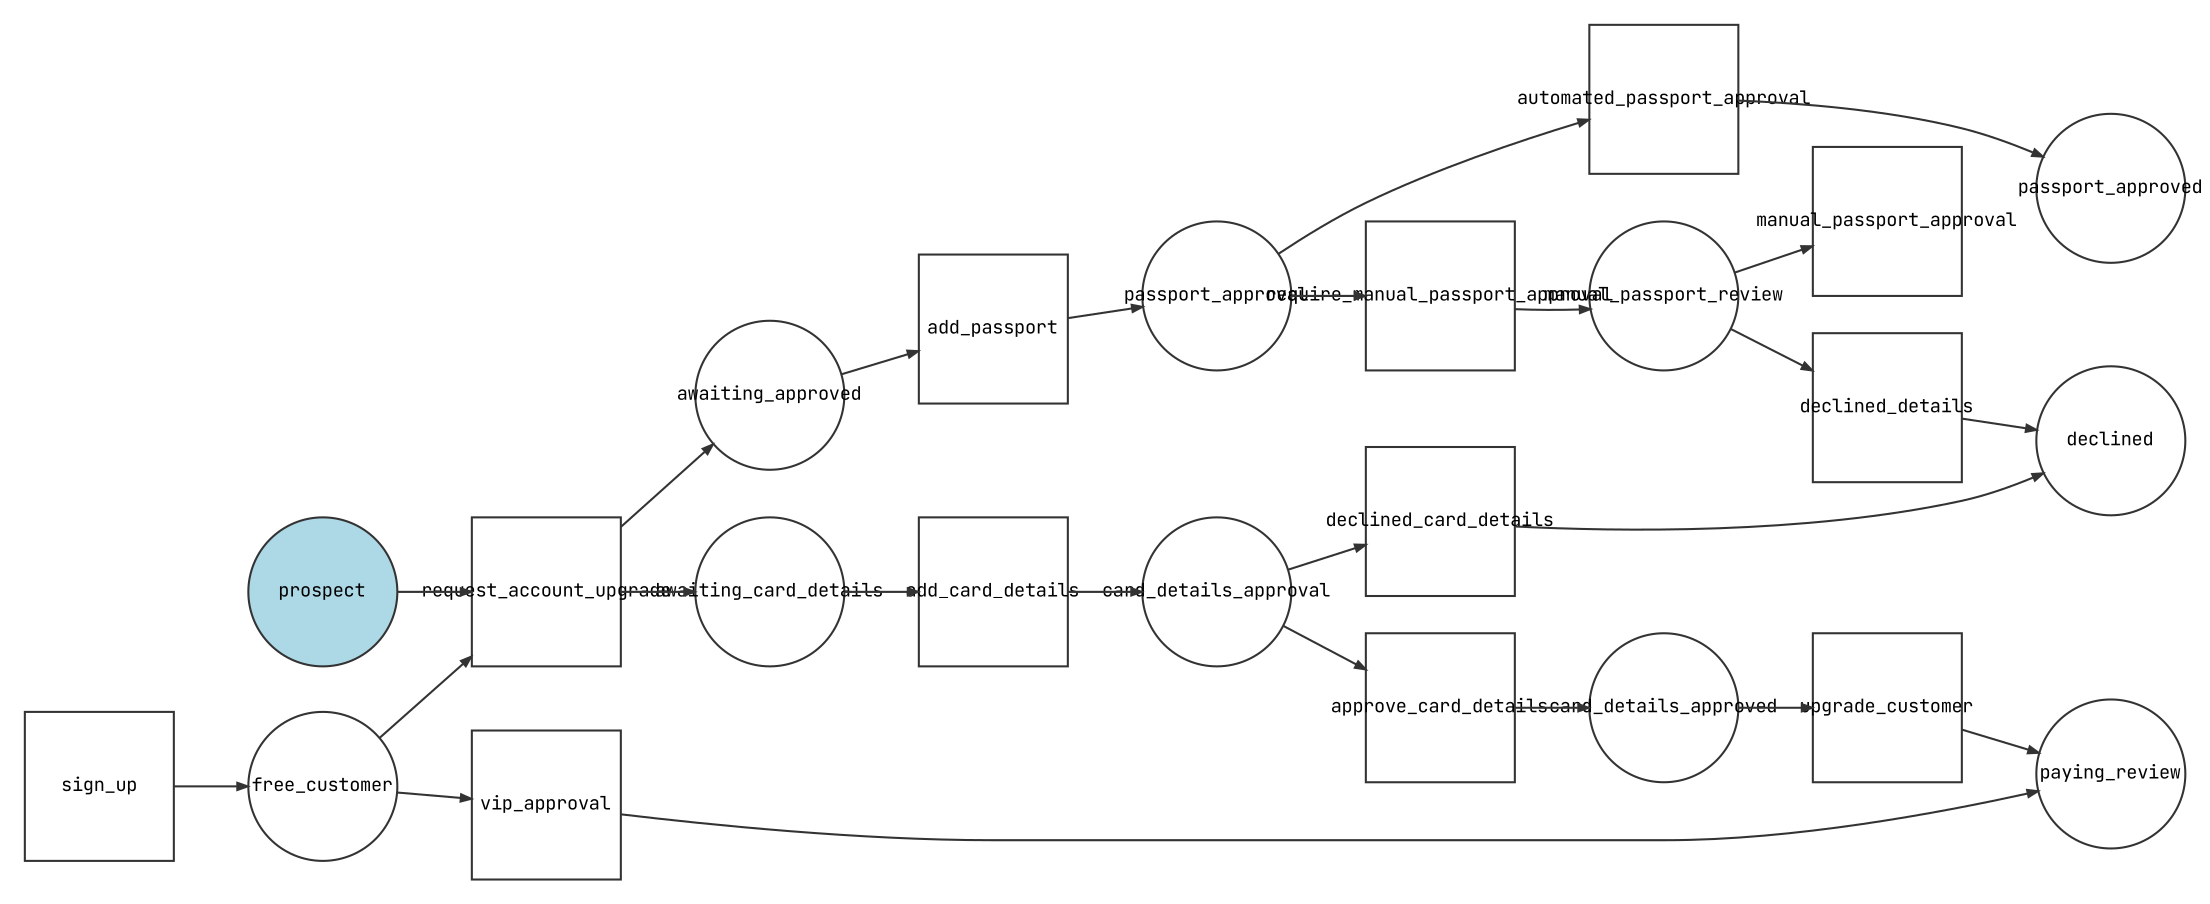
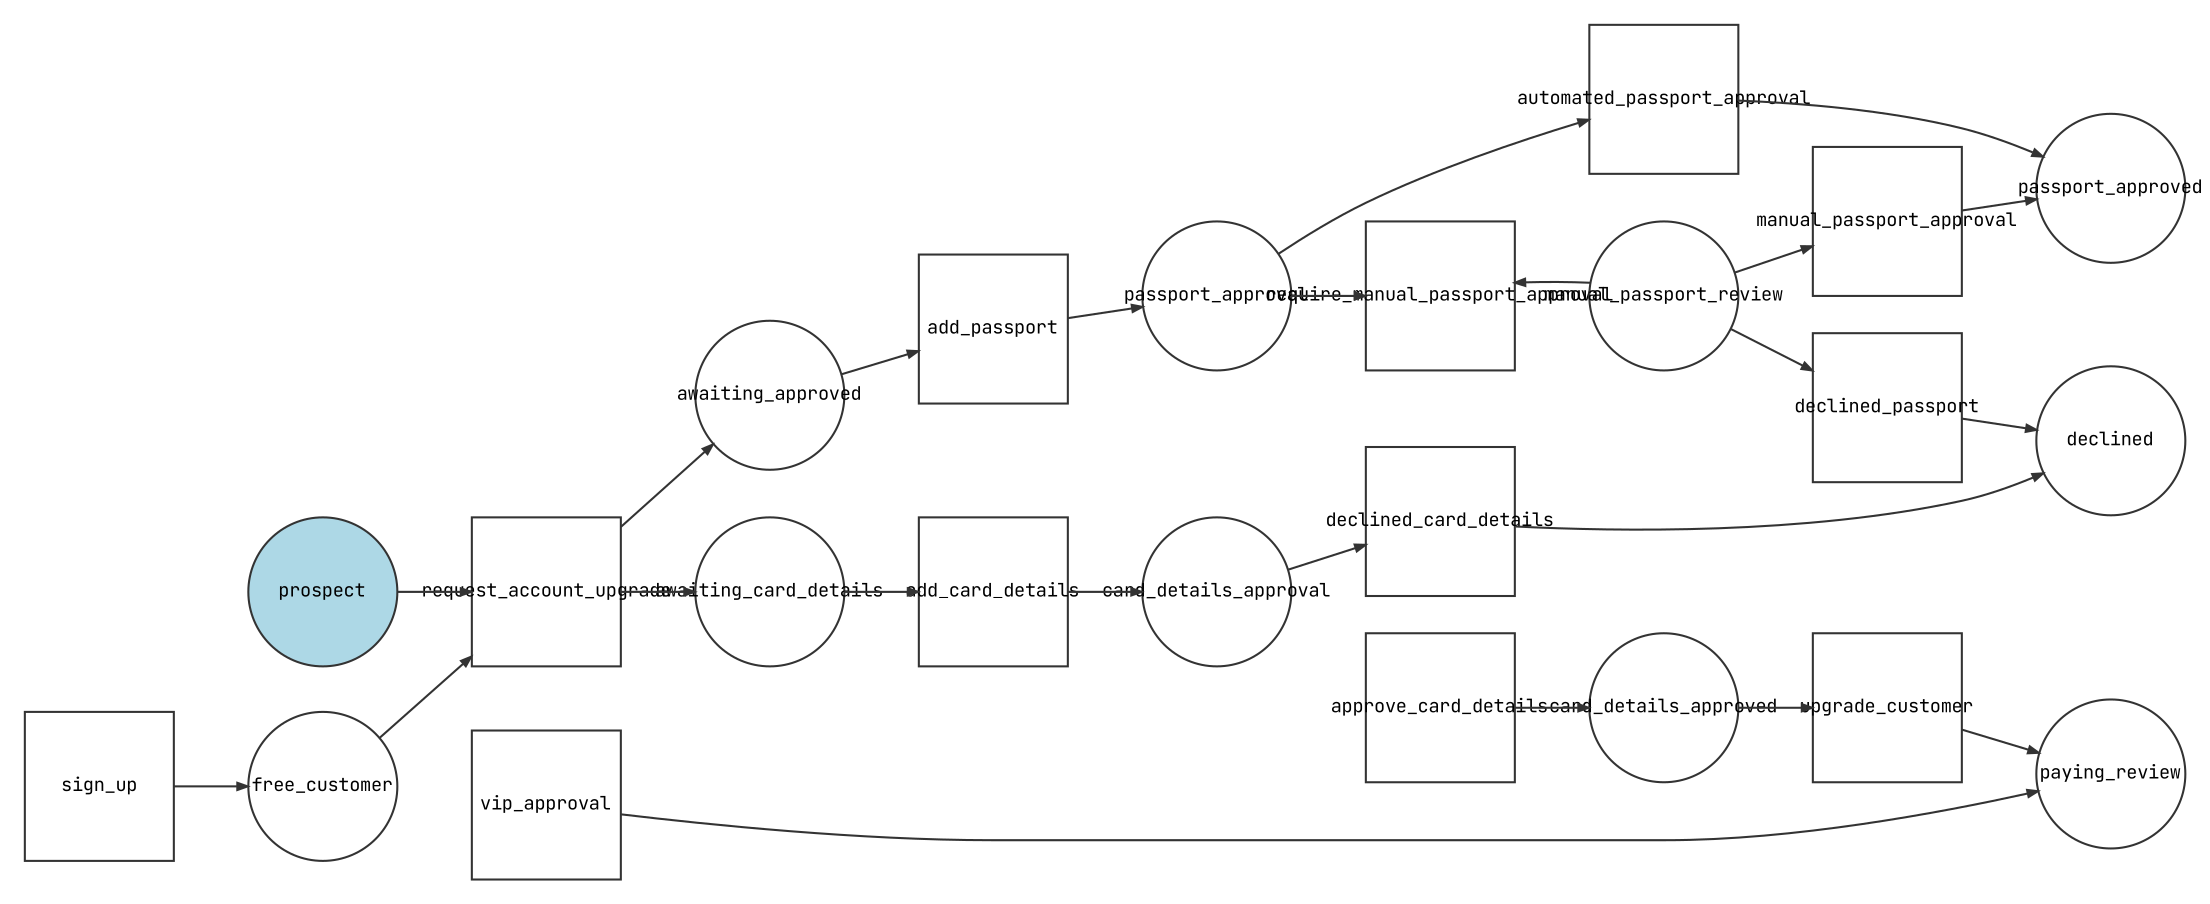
edge "manual_passport_approval" -> "passport_approved": added
edge "require_manual_passport_approval" -> "manual_passport_review": reversed
node "declined_details": label "declined_details" -> "declined_passport"
edge "card_details_approval" -> "approve_card_details": removed
edge "free_customer" -> "vip_approval": removed
